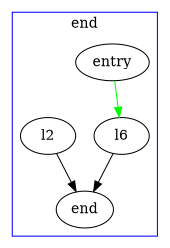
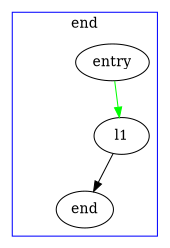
node "l2": removed
node "l6": label "l6" -> "l1"
